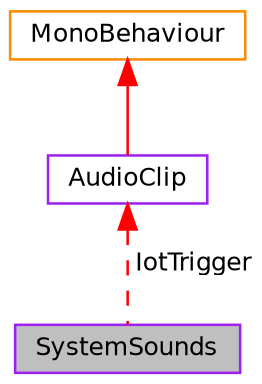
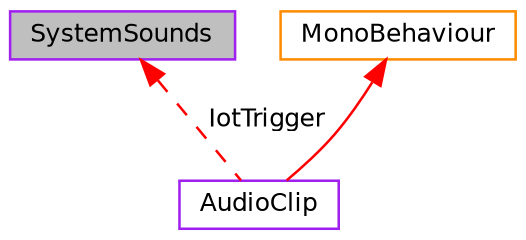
edge "SystemSounds" -> "AudioClip": reversed
